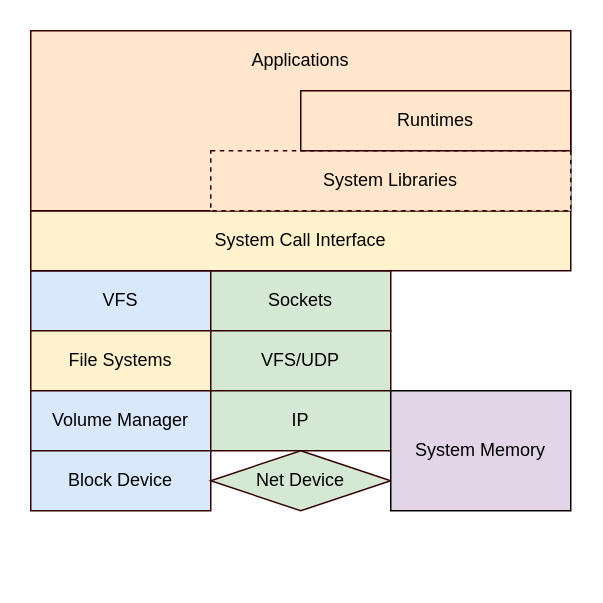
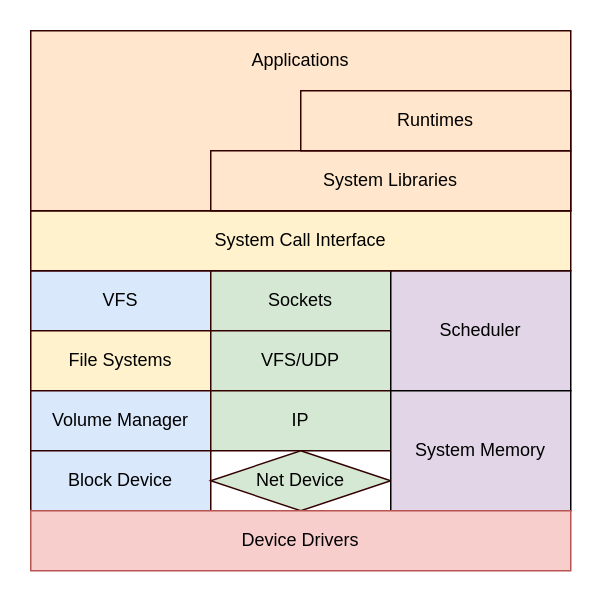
node "System Libraries": style dashed -> solid
node "Scheduler": added
node "Device Drivers": added
